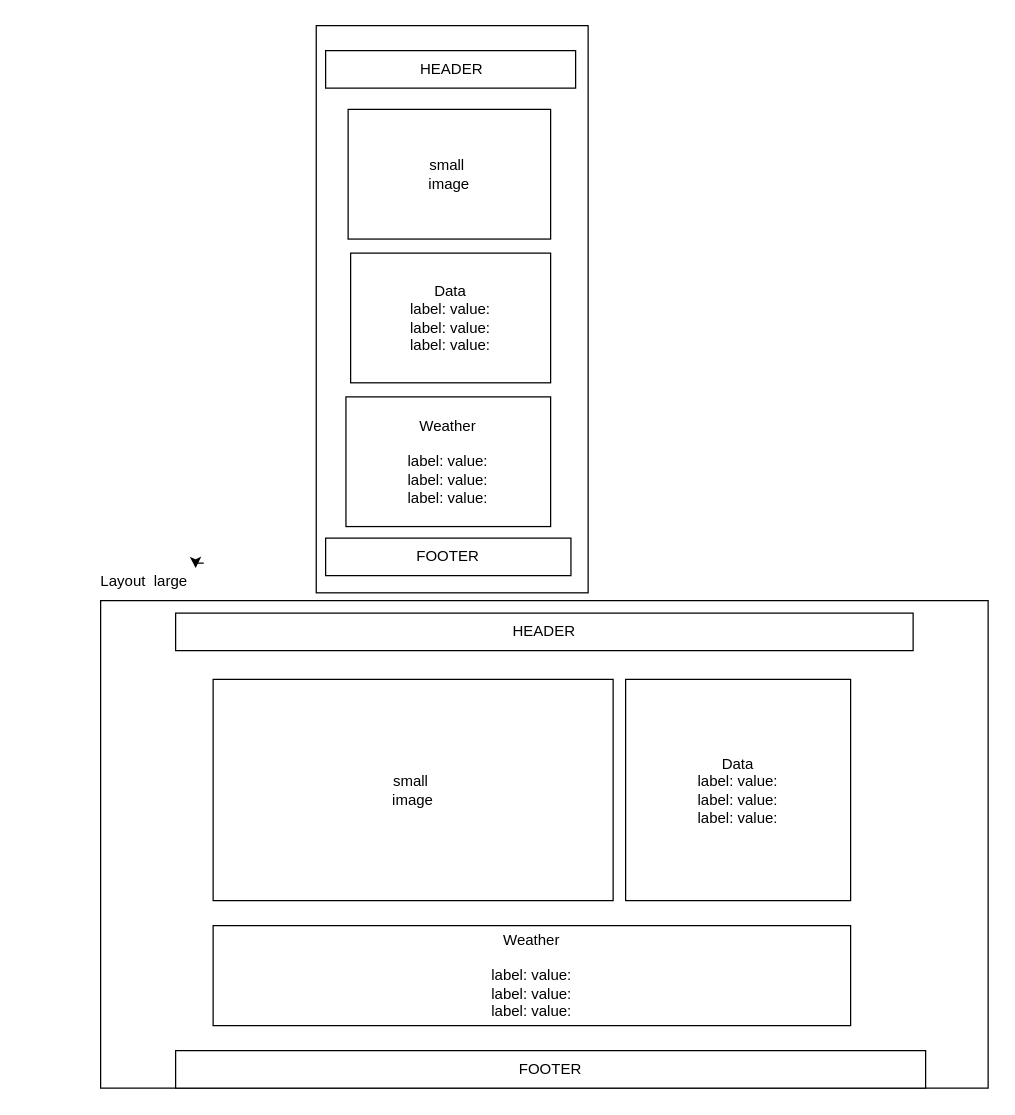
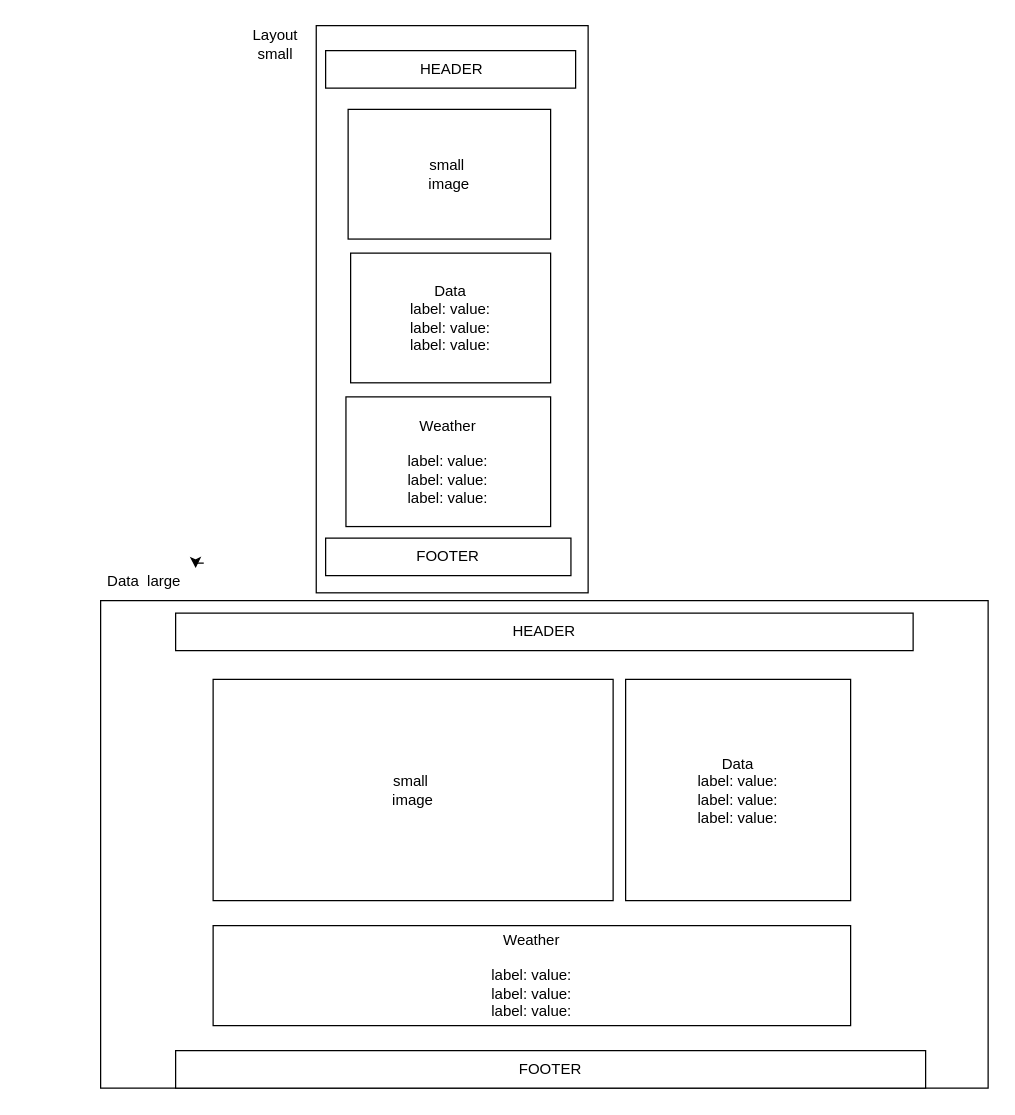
node "Layout small": added
node "Layout large": label "Layout large" -> "Data large"
